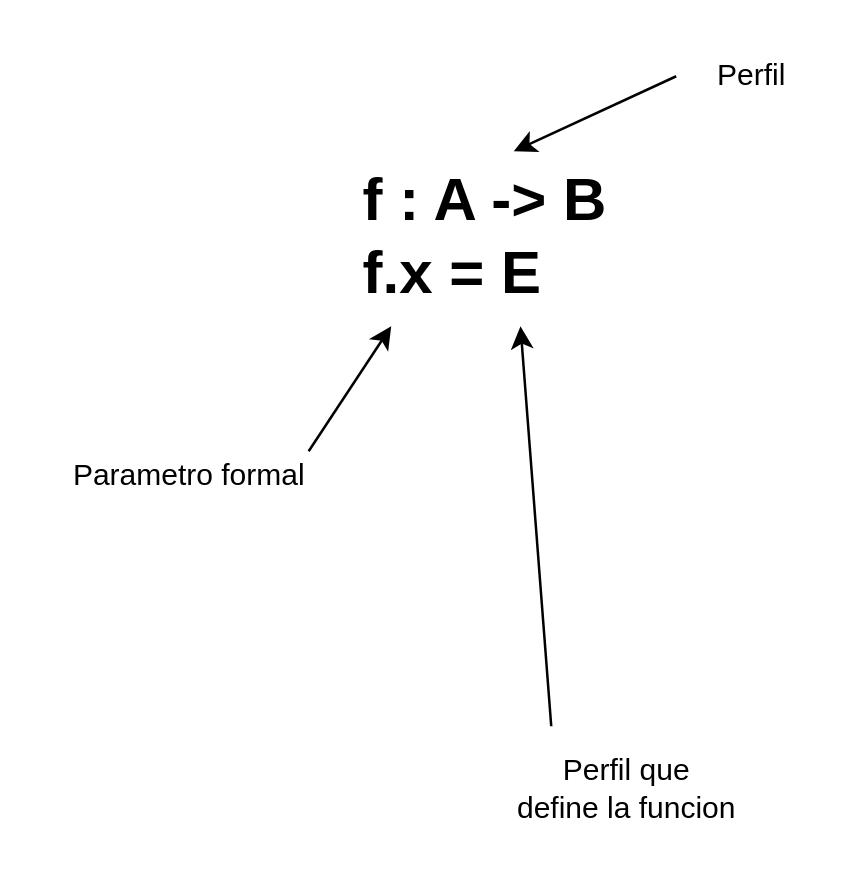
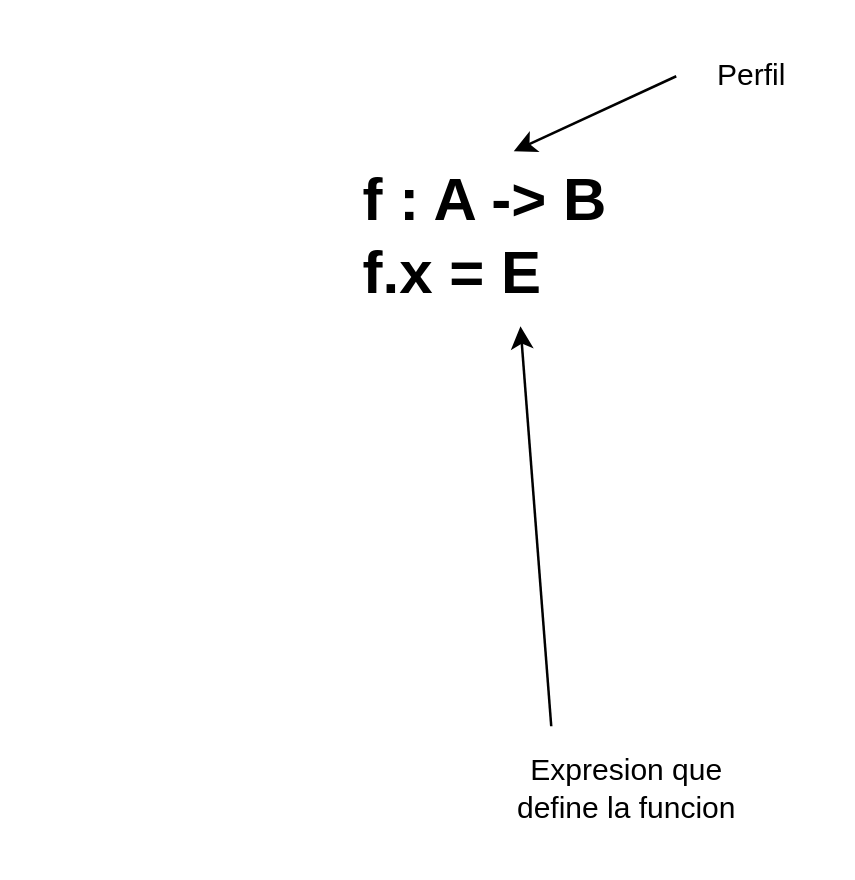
edge "Parametro formal" -> "f : A -> B f.x = E": removed
node "Parametro formal": removed
node "Perfil que define la funcion": label "Perfil que define la funcion" -> "Expresion que define la funcion"
